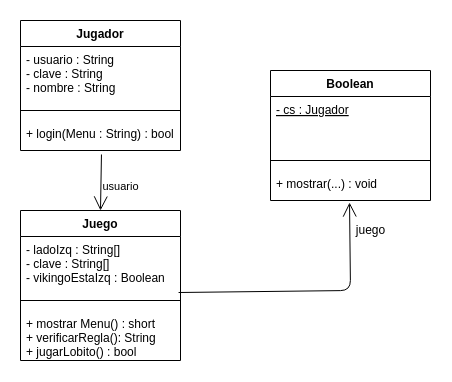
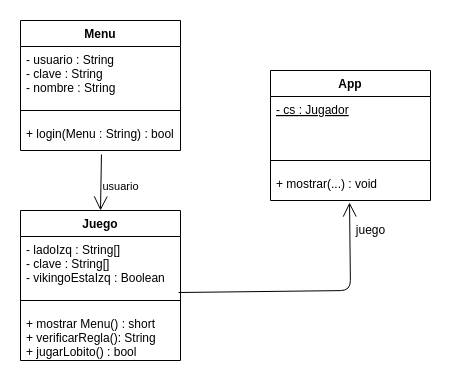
node "Jugador": label "Jugador" -> "Menu"
node "Boolean": label "Boolean" -> "App"
